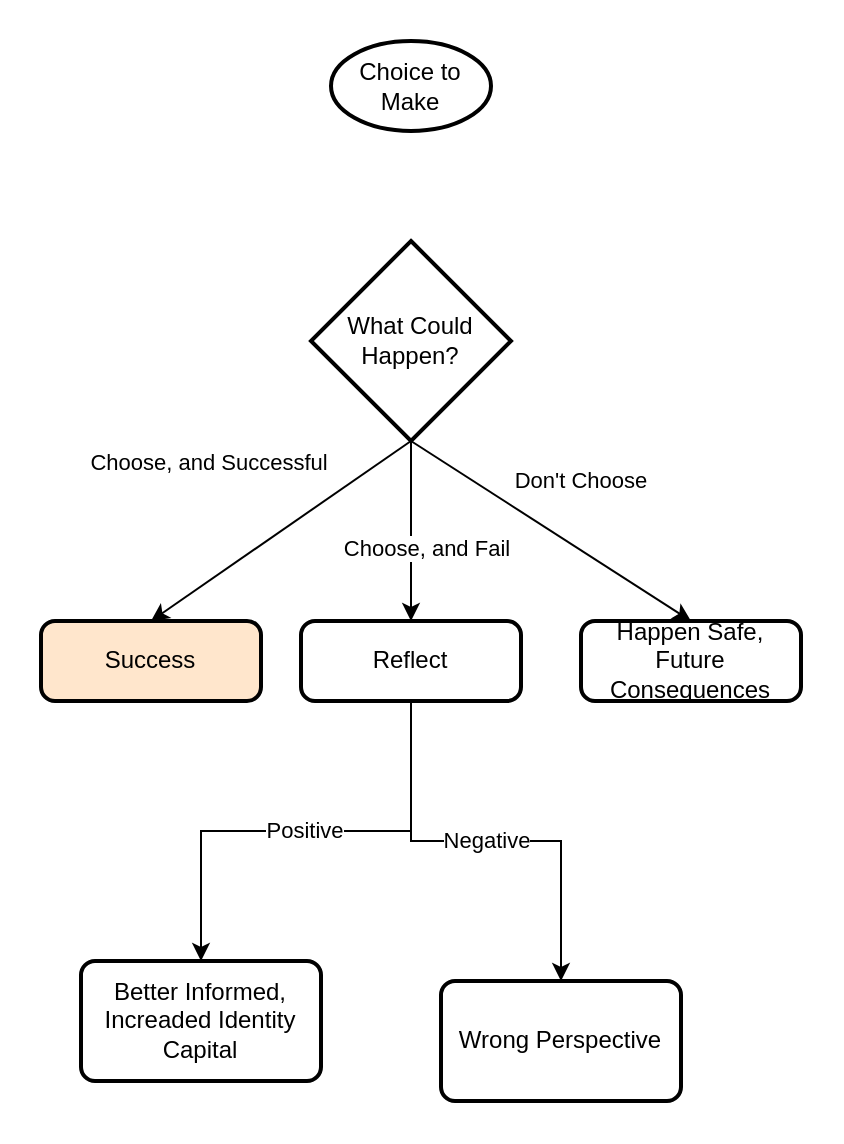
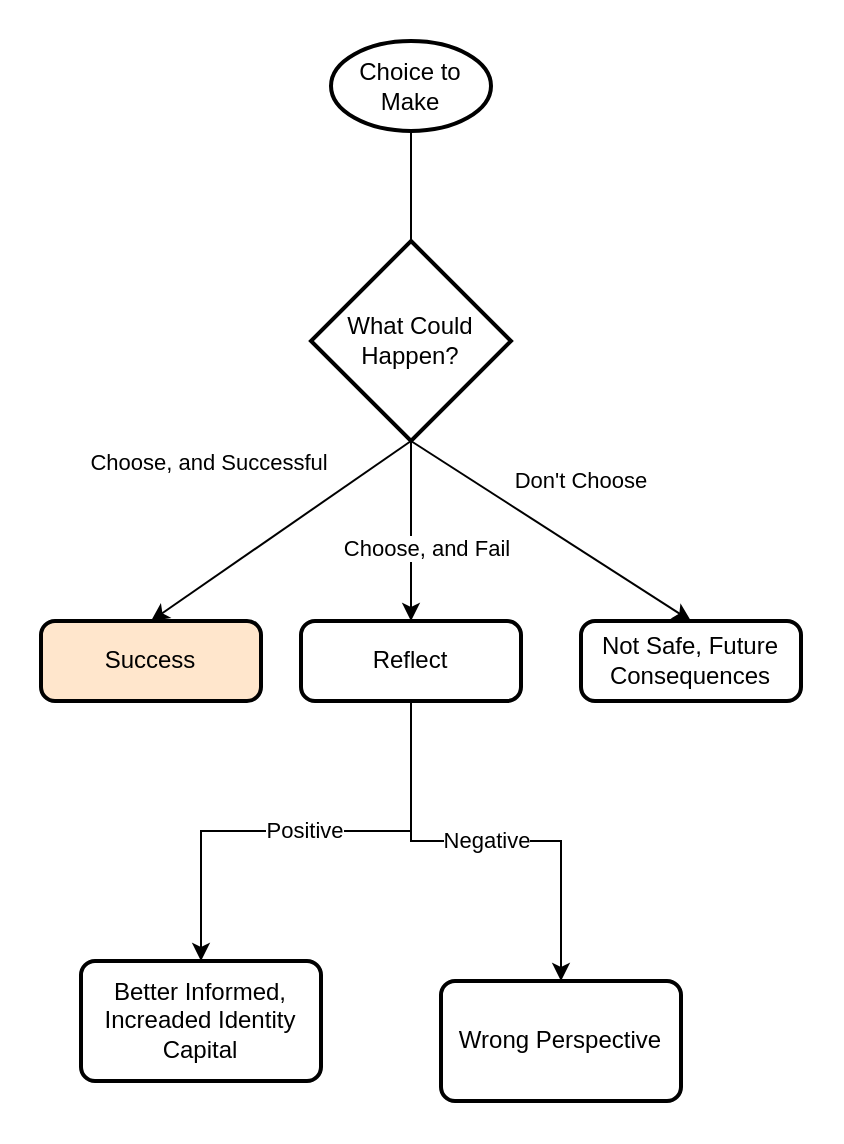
edge "Choice to Make" -- "What Could Happen?": added
node "Happen Safe, Future Consequences": label "Happen Safe, Future Consequences" -> "Not Safe, Future Consequences"
